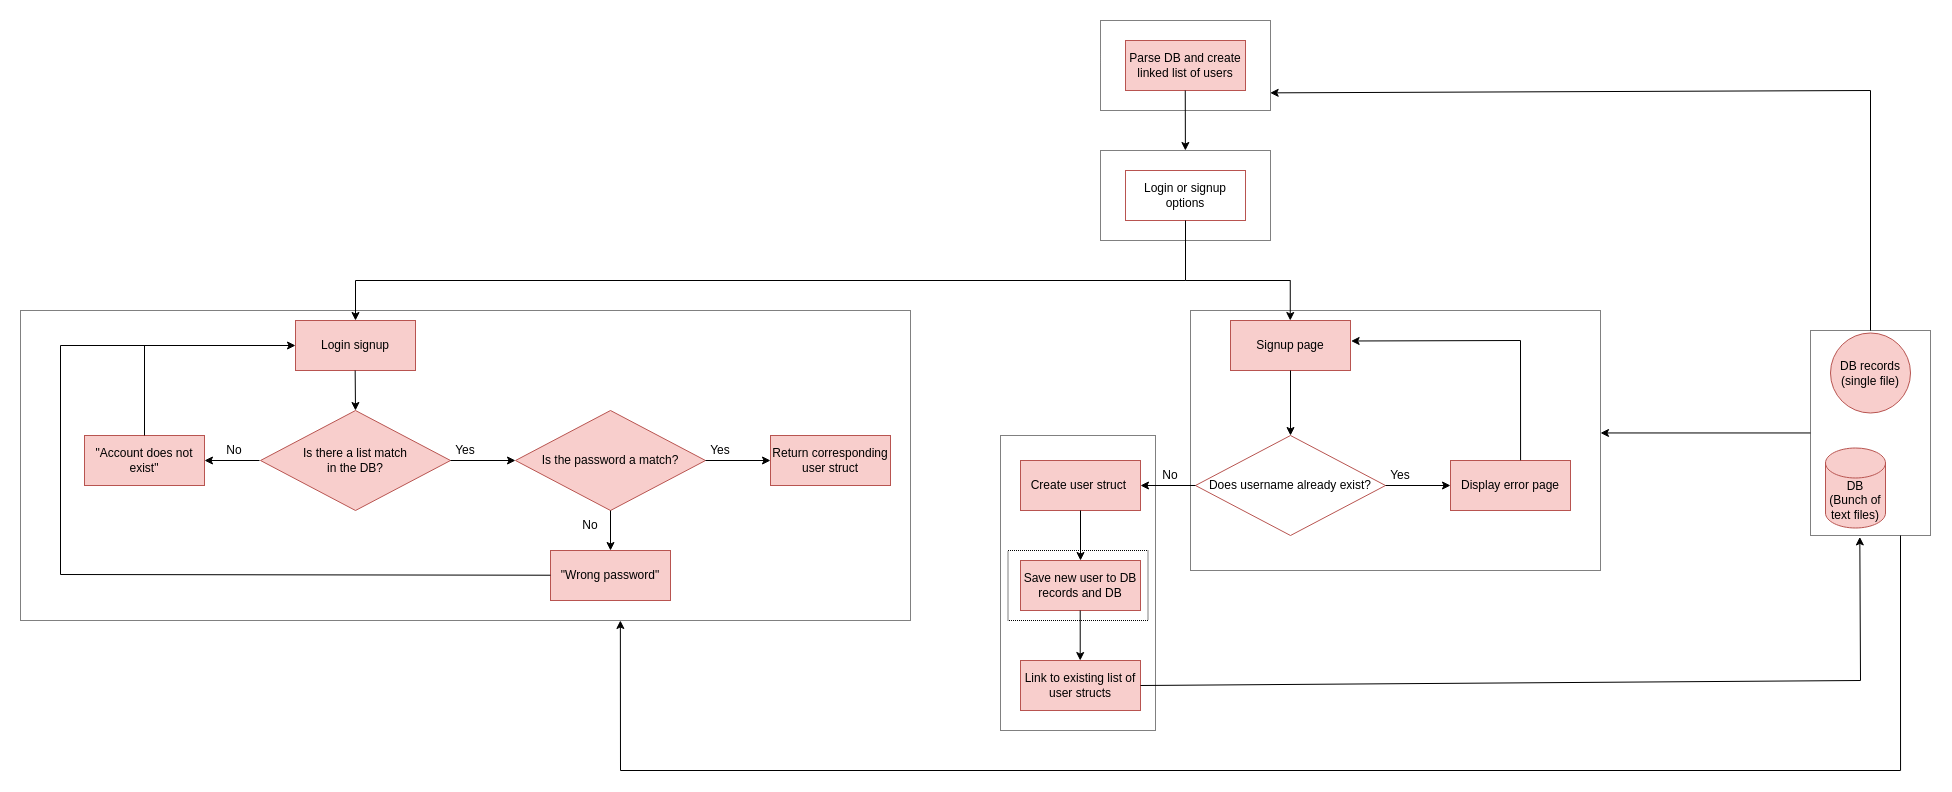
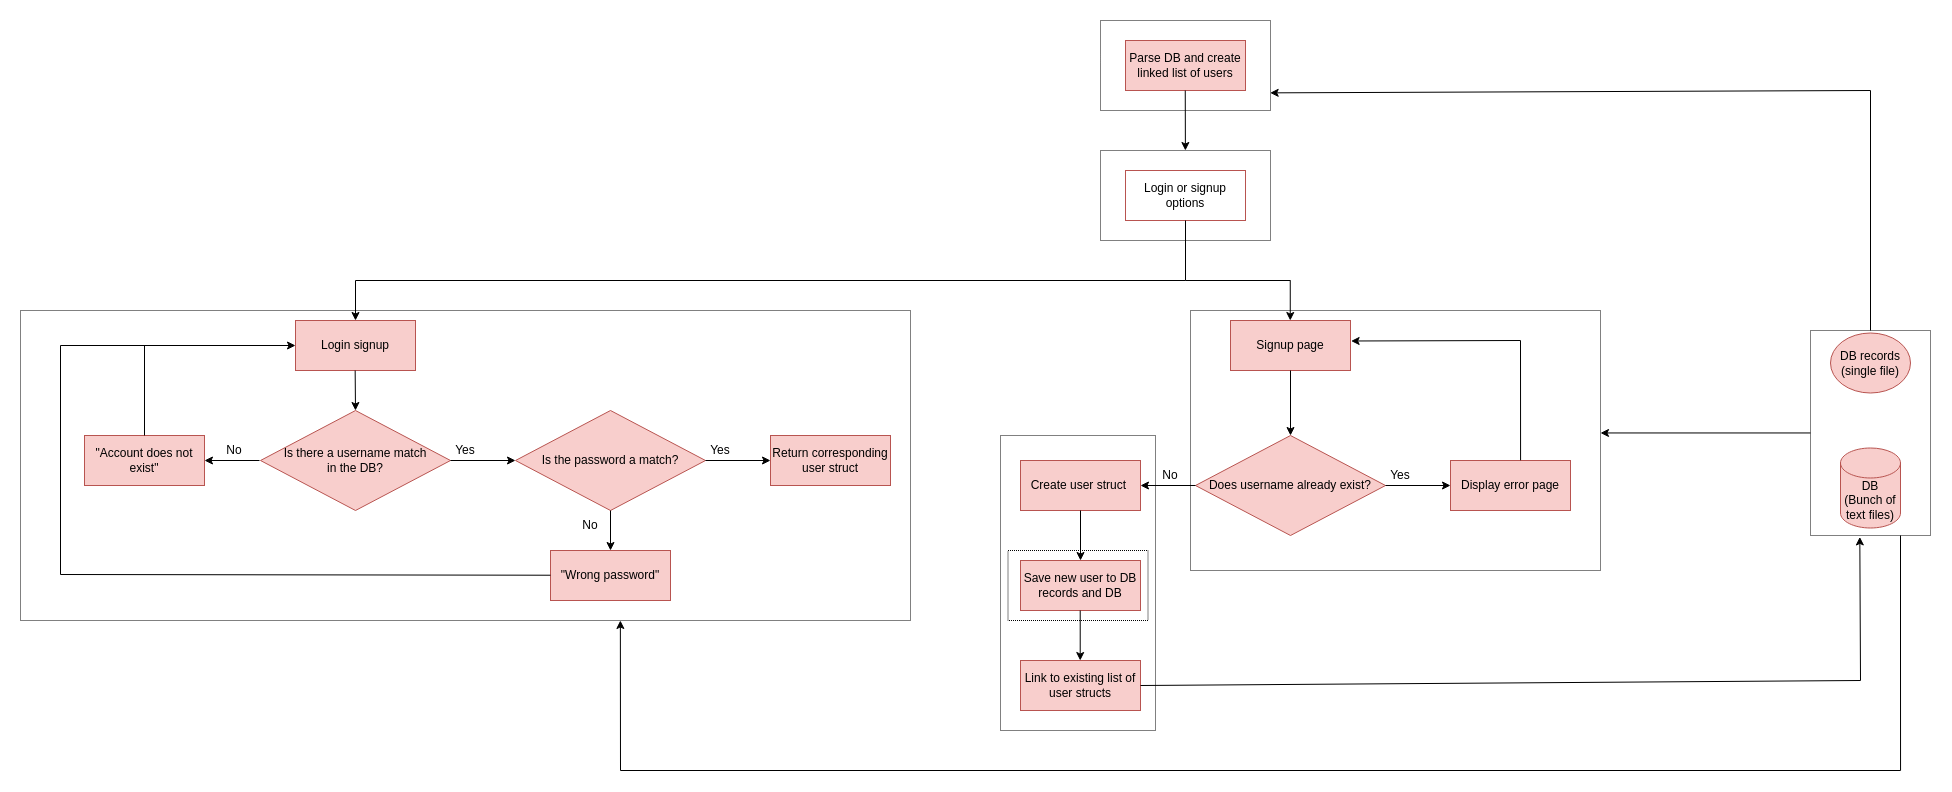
node "DB records (single file)": size 80x80 -> 80x60
node "Is there a list match in the DB?": label "Is there a list match in the DB?" -> "Is there a username match in the DB?"
node "Does username already exist?": fillcolor #ffffff -> #f8cecc
node "DB (Bunch of text files)": moved (1856, 488) -> (1871, 488)
